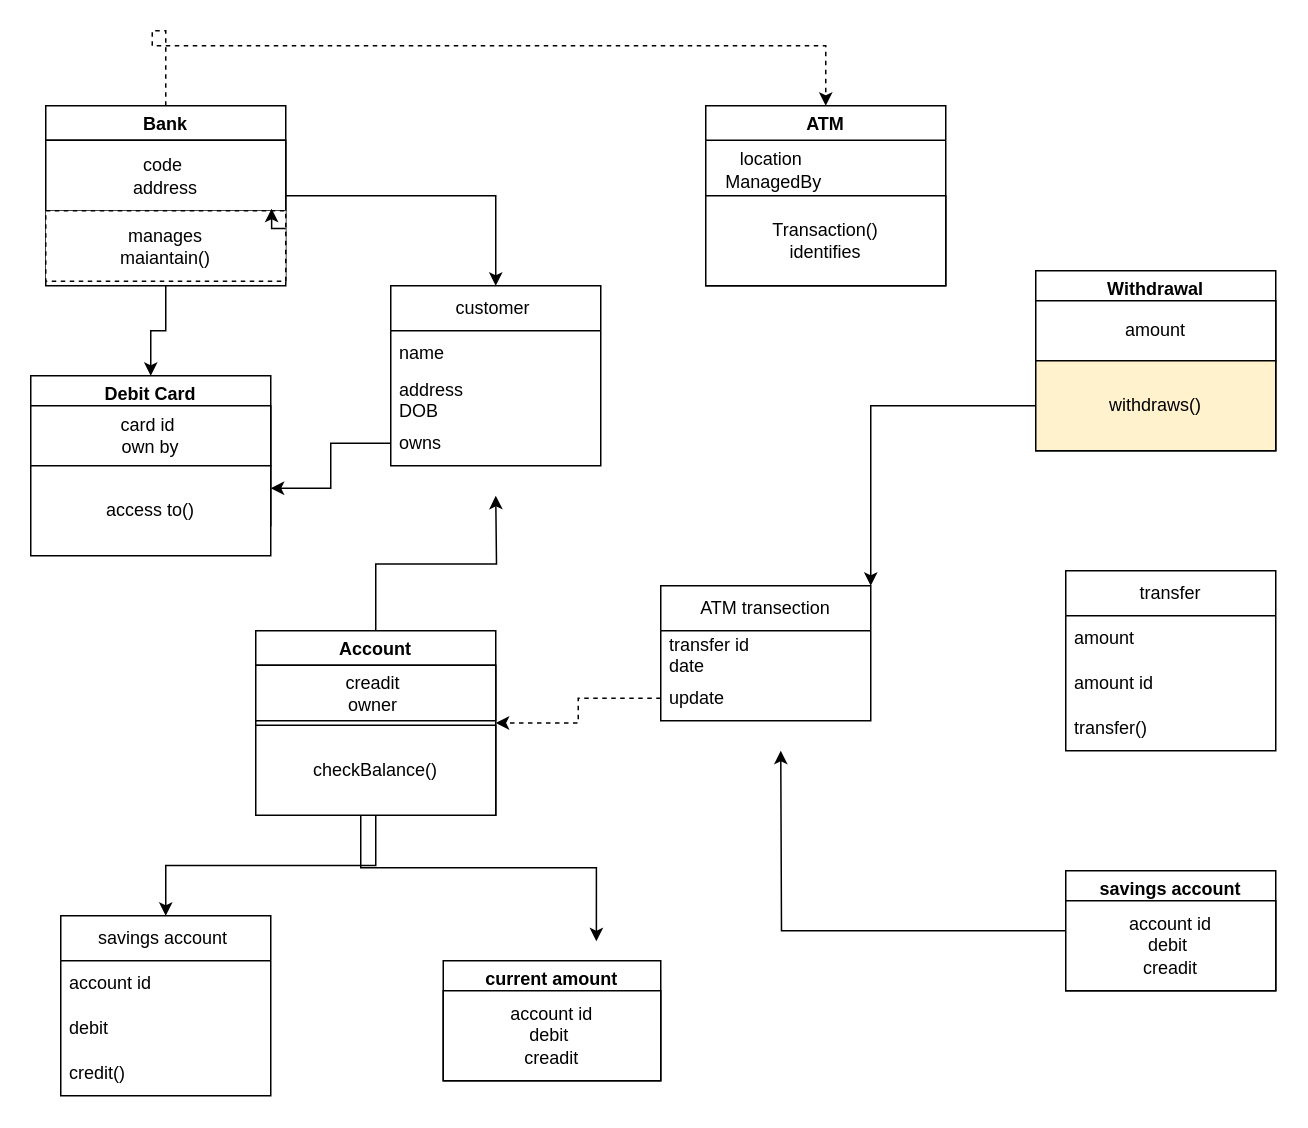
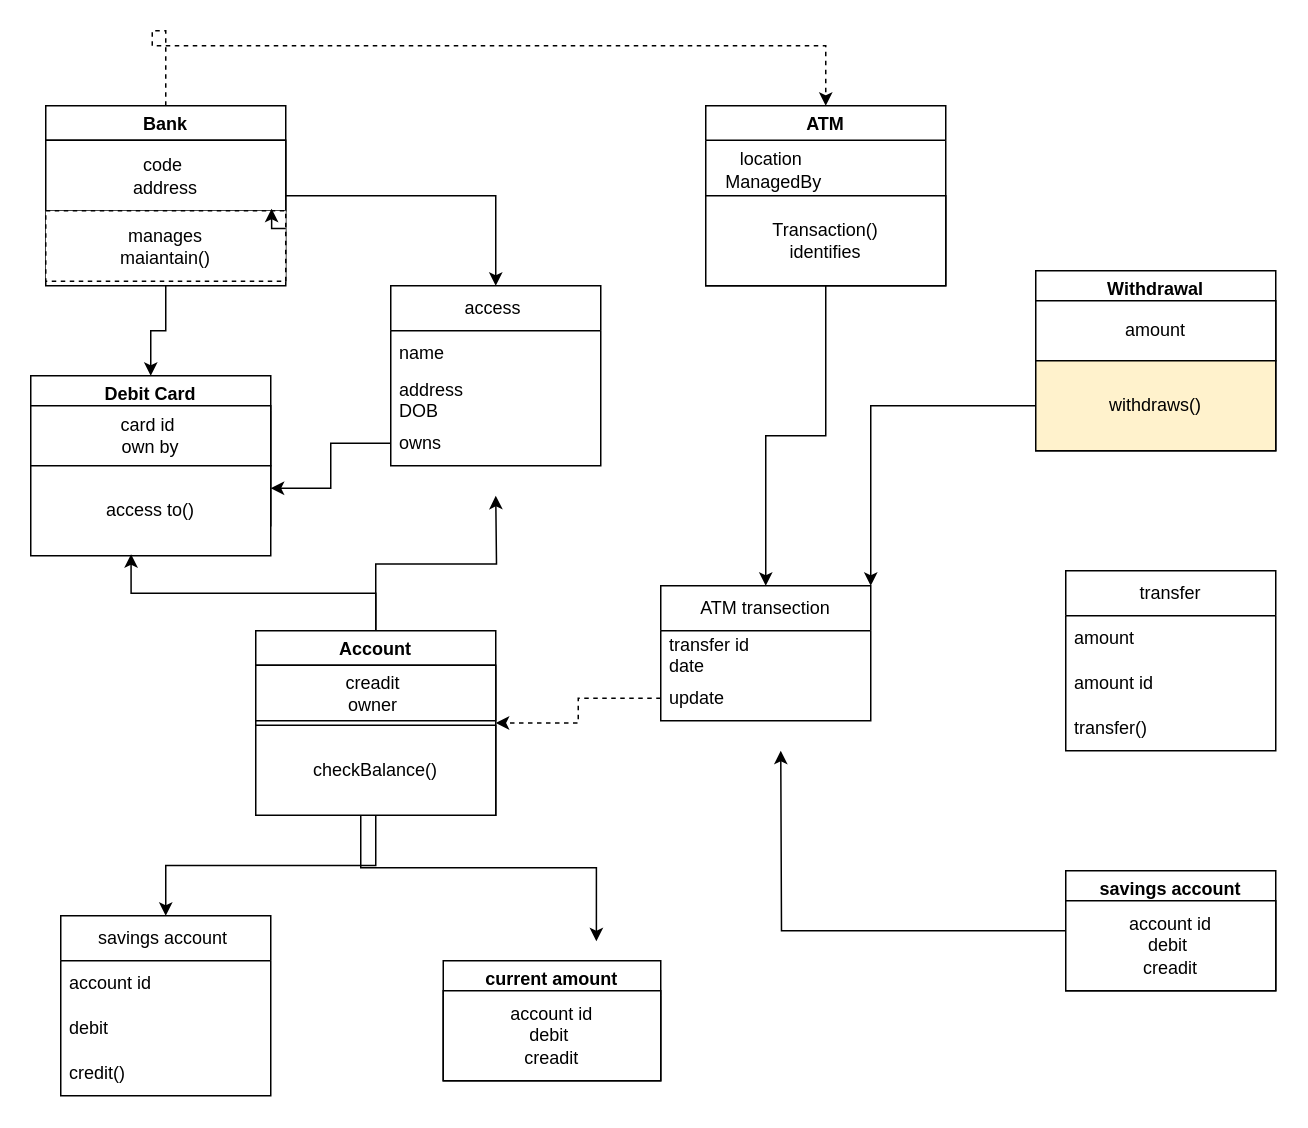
node "customer": label "customer" -> "access"
edge "ATM" -> "ATM transection": added
edge "Account" -> "access to()": added
